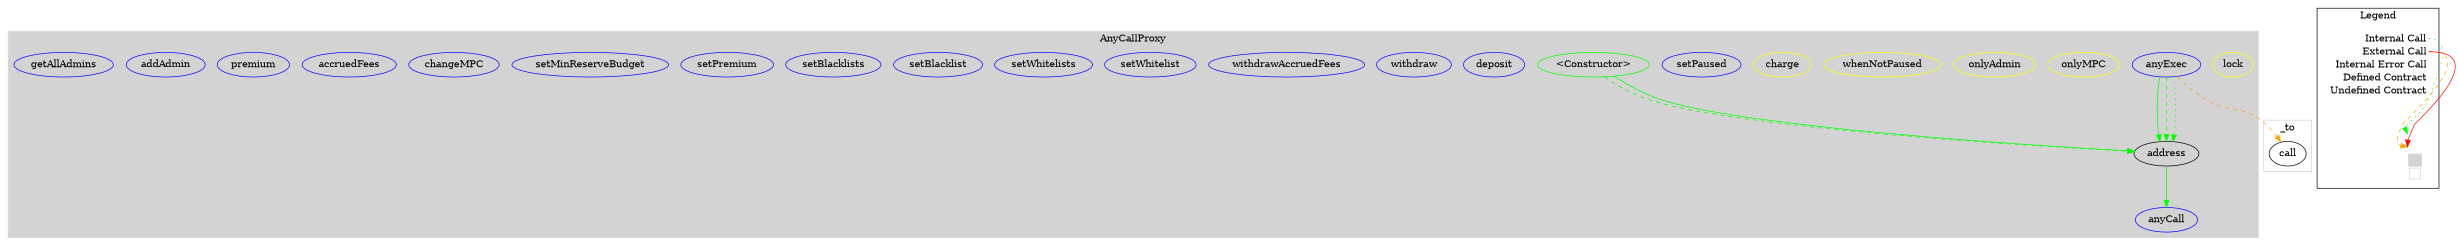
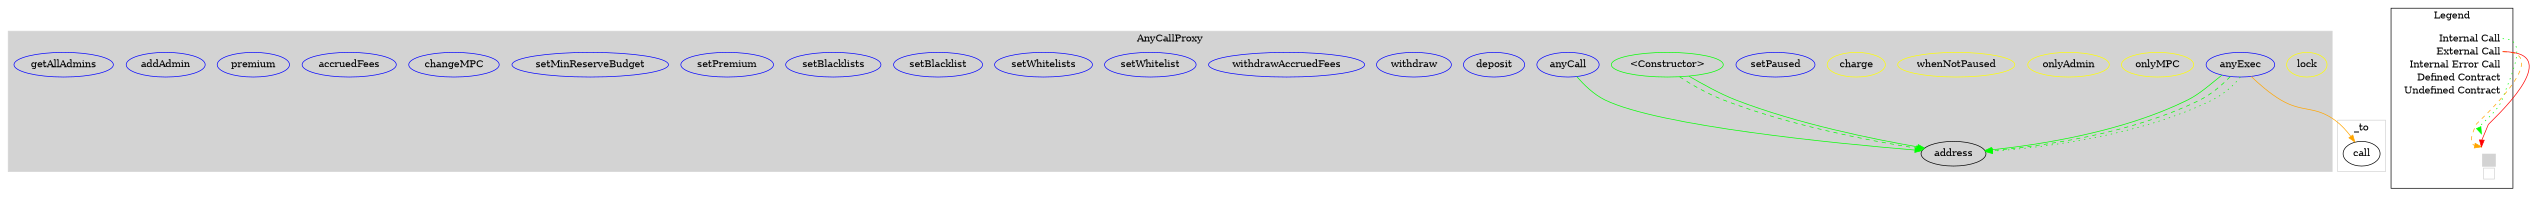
edge "anyExec" -> "call": style dashed -> solid
edge "address" -> "anyCall": reversed
